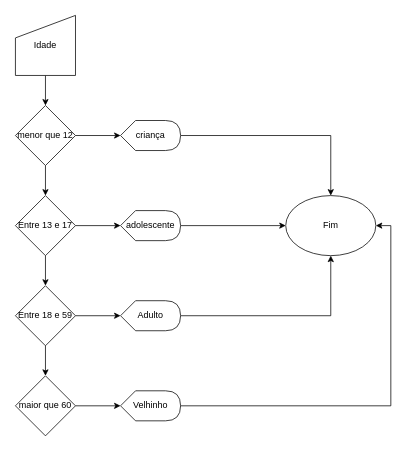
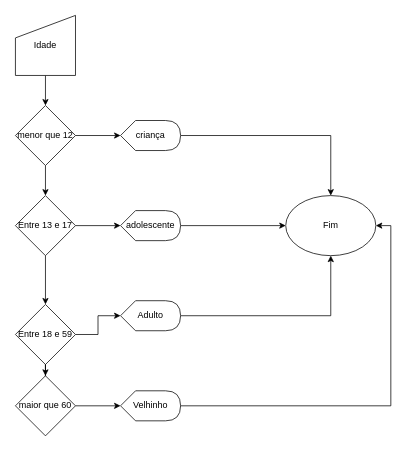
node "Entre 18 e 59": moved (45, 315) -> (45, 334)
